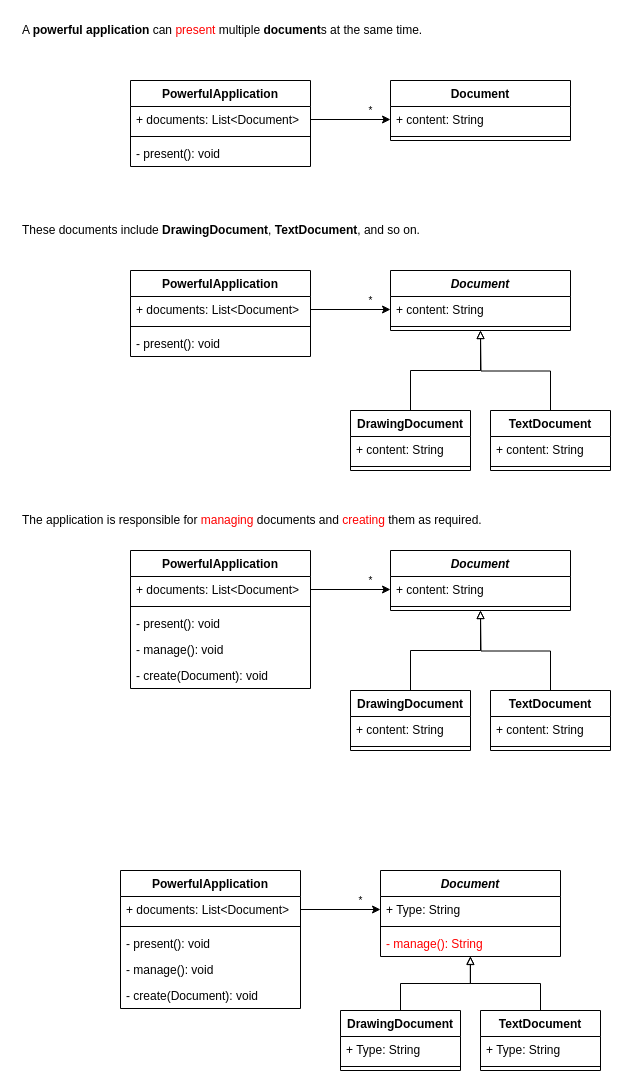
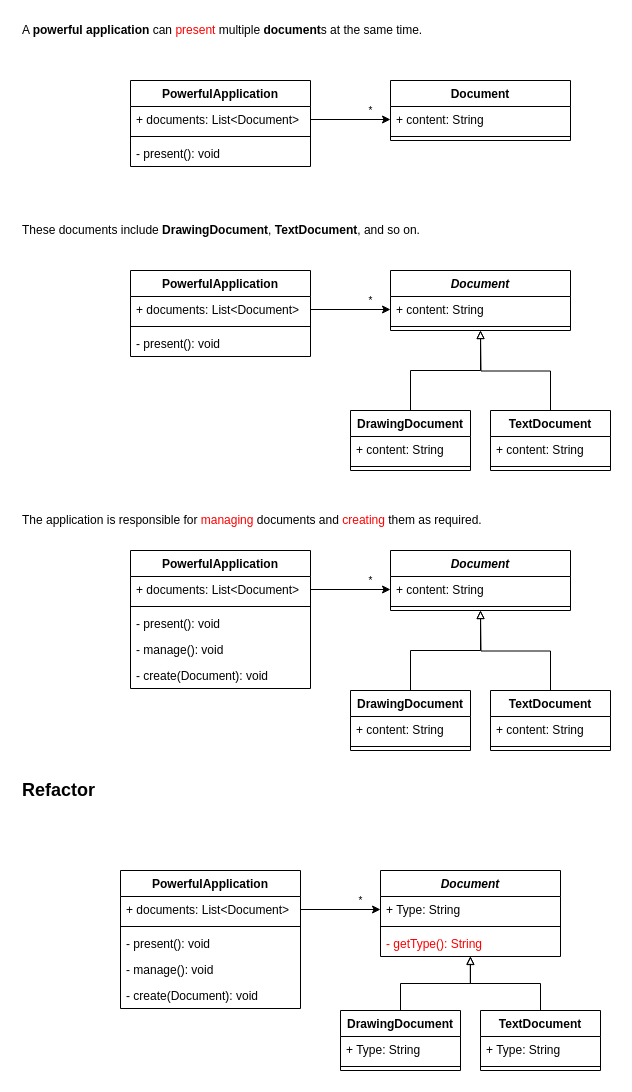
node "Refactor": added
node "- manage(): String": label "- manage(): String" -> "- getType(): String"
